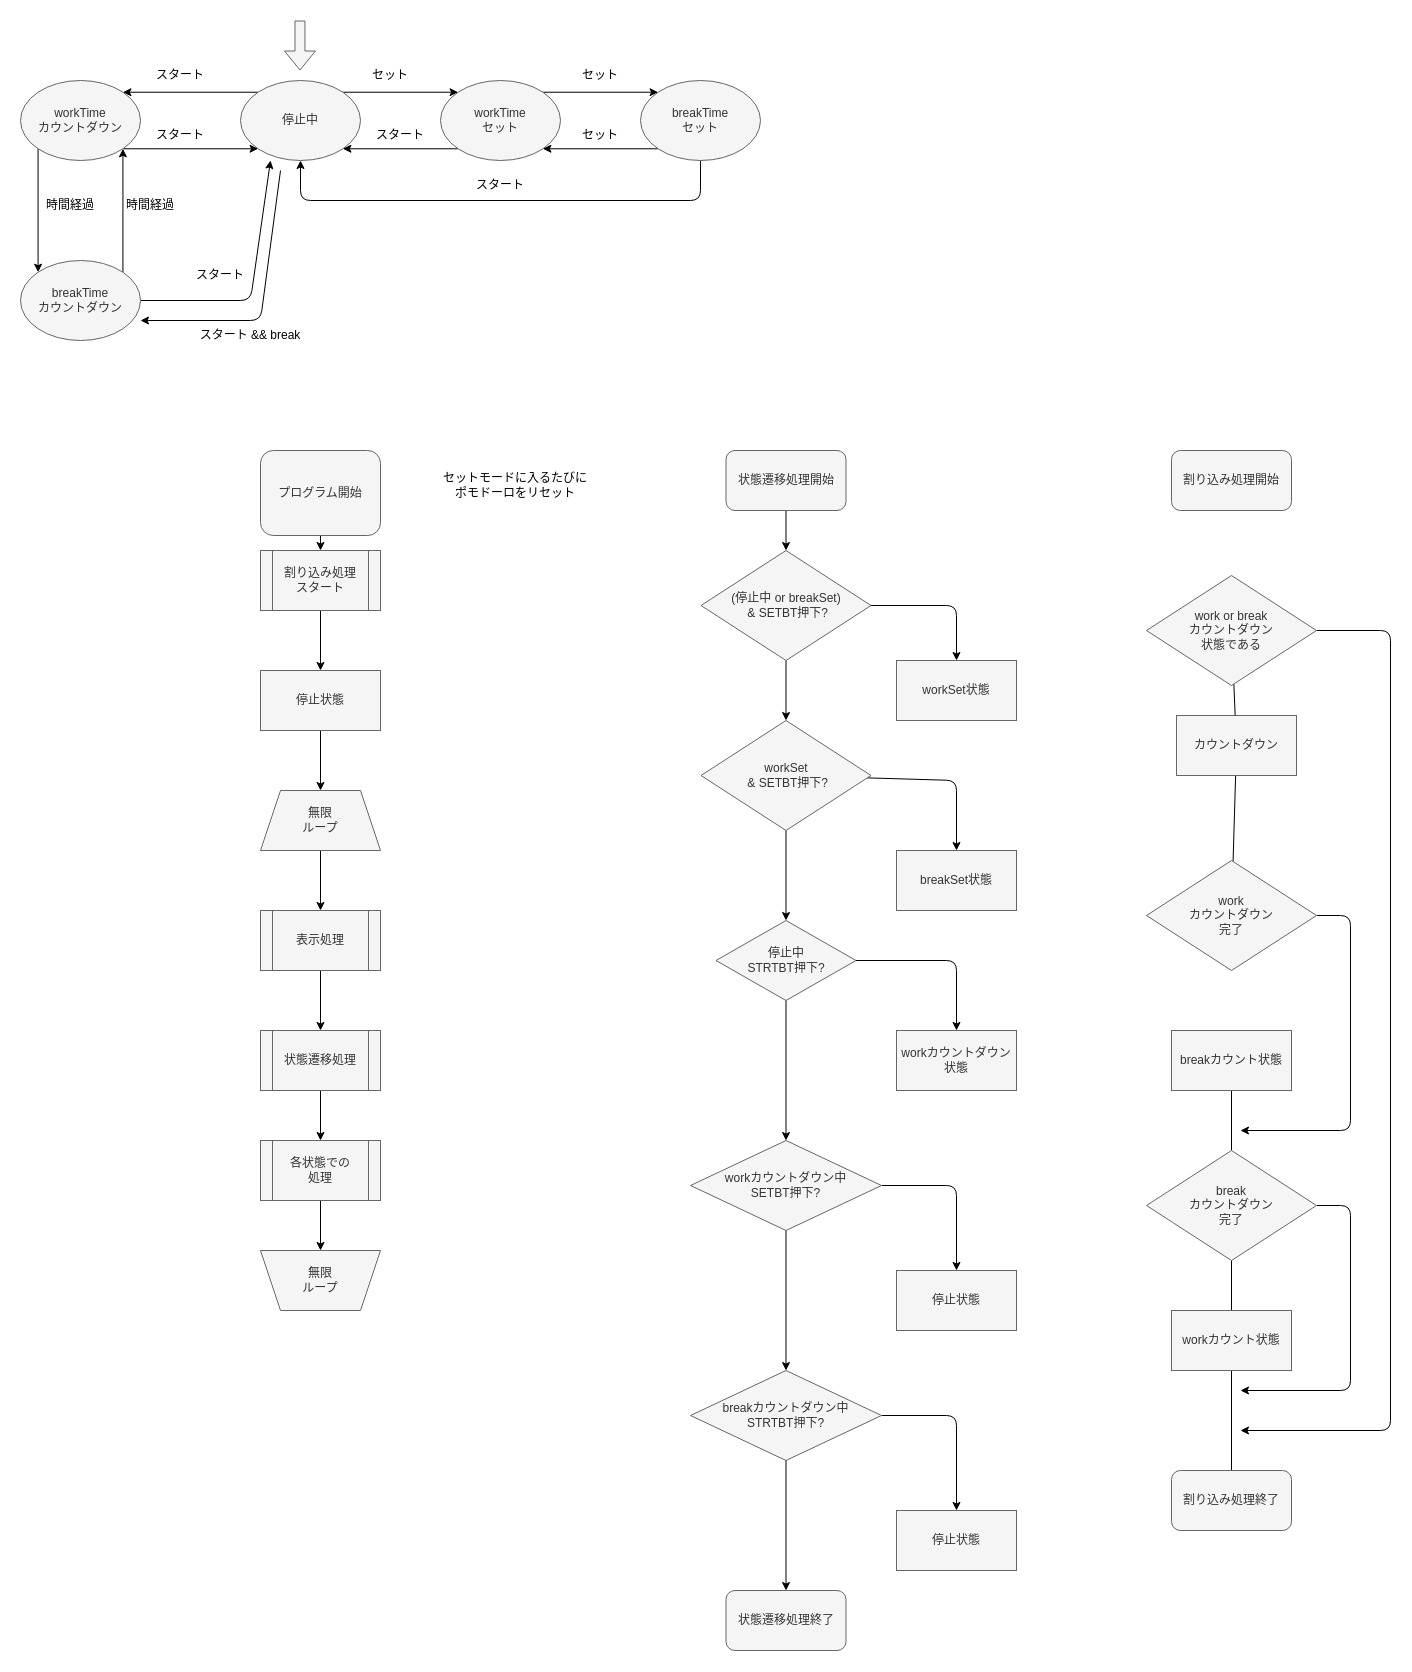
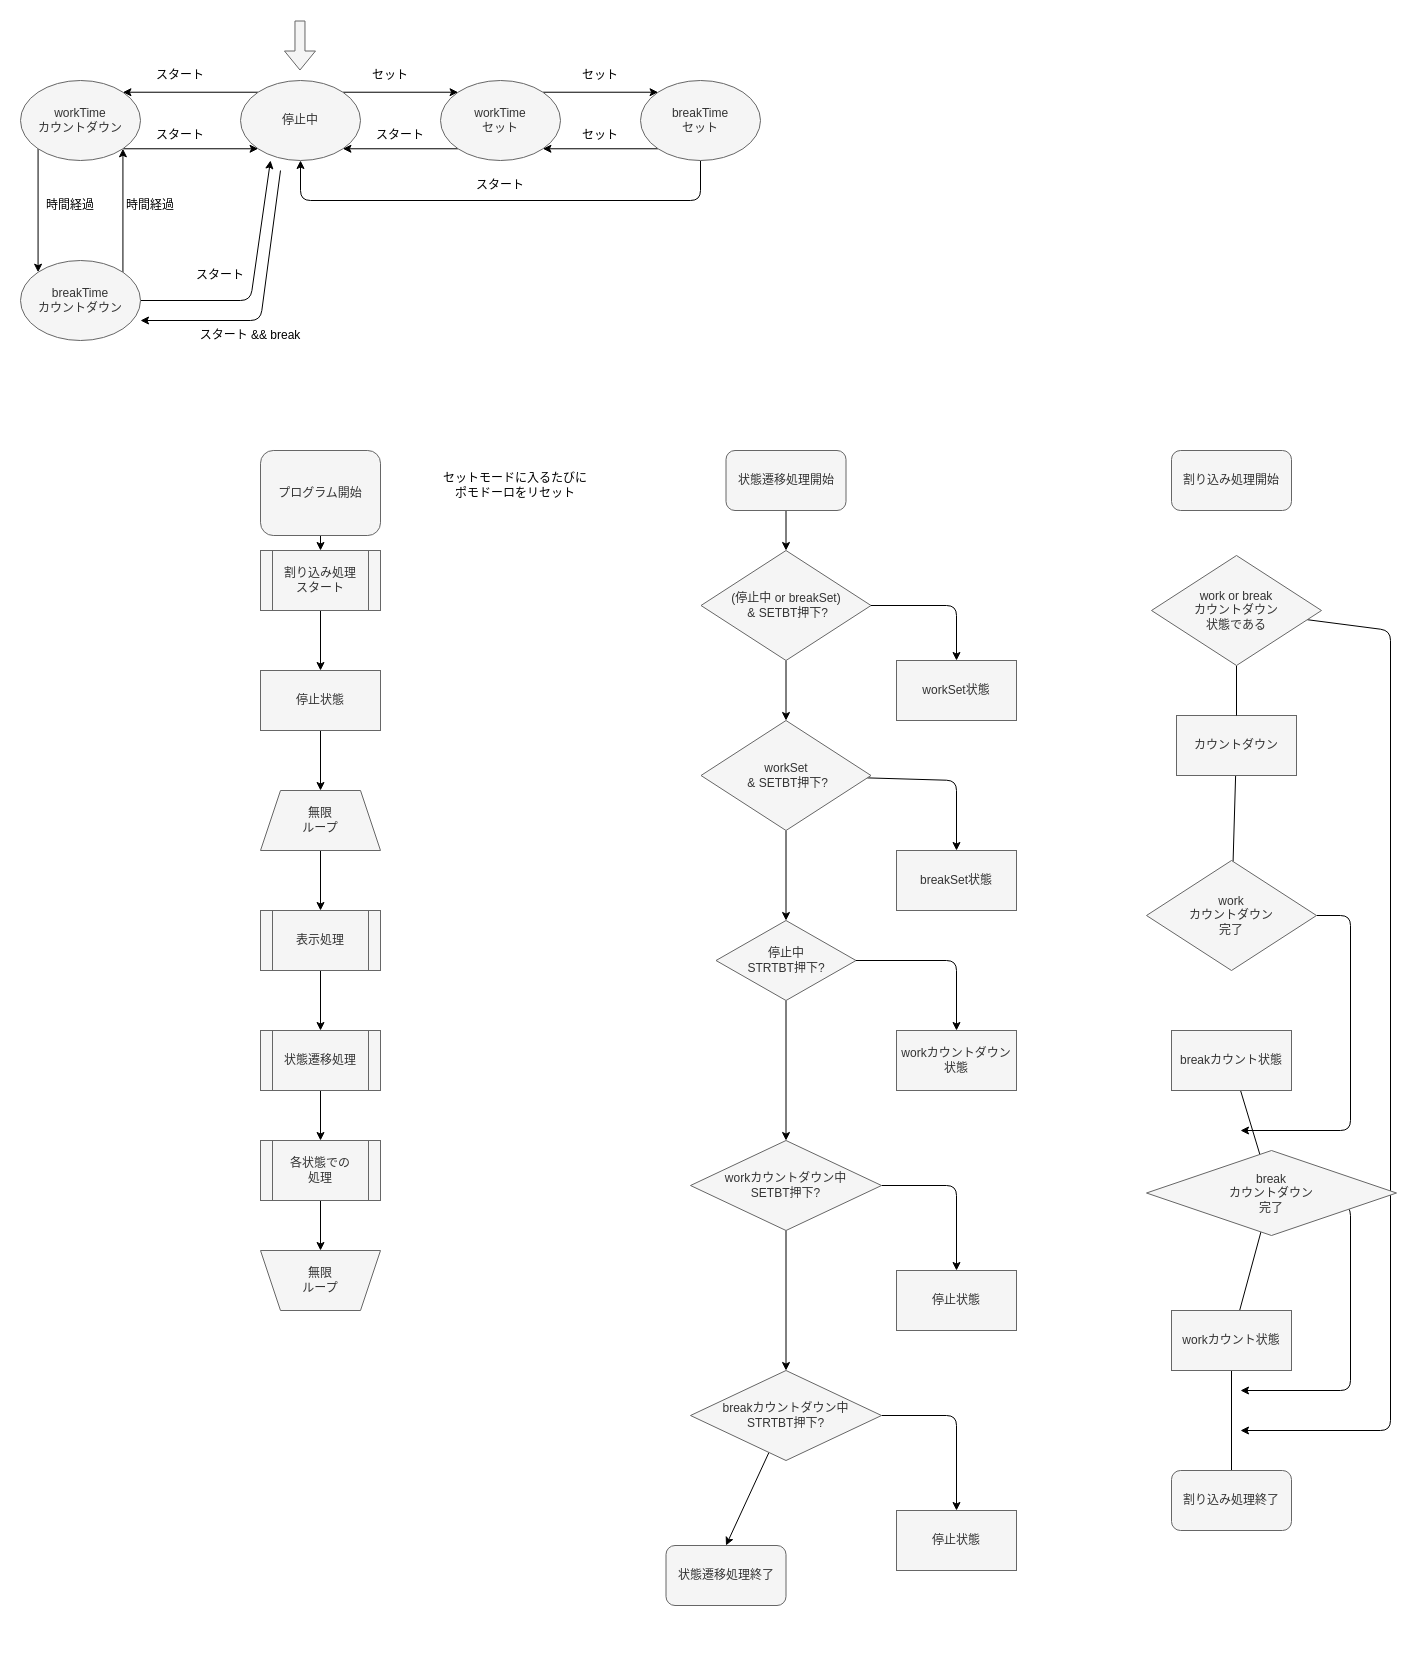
node "work or break カウントダウン 状態である": moved (1232, 631) -> (1237, 611)
node "break カウントダウン 完了": size 170x110 -> 250x85
node "状態遷移処理終了": moved (786, 1621) -> (726, 1576)
